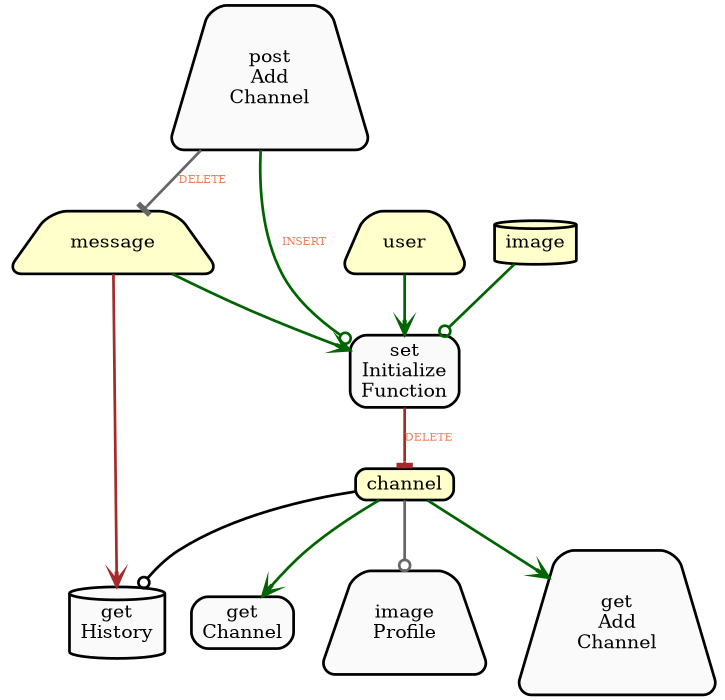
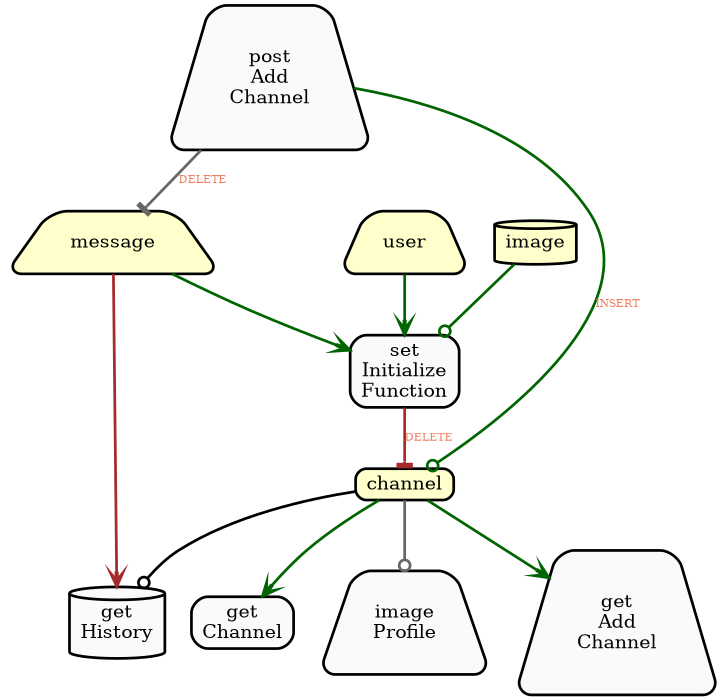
edge "post Add Channel" -> "set Initialize Function": now "post Add Channel" -> "channel"
